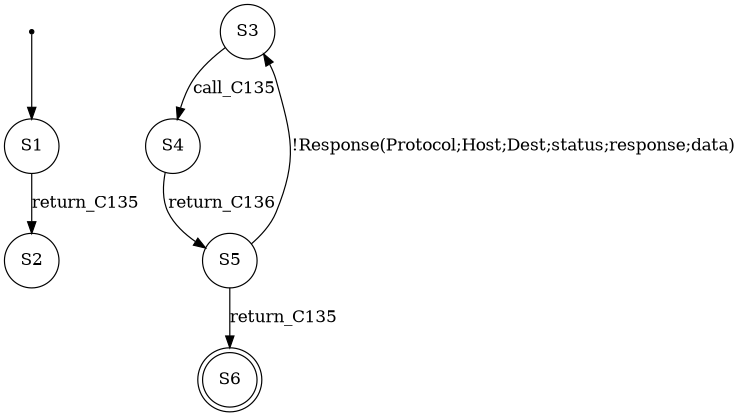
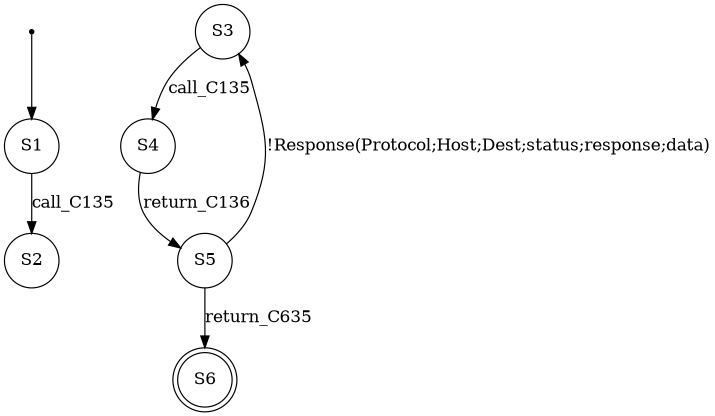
edge "S1" -> "S2": label "return_C135" -> "call_C135"
edge "S5" -> "S6": label "return_C135" -> "return_C635"
